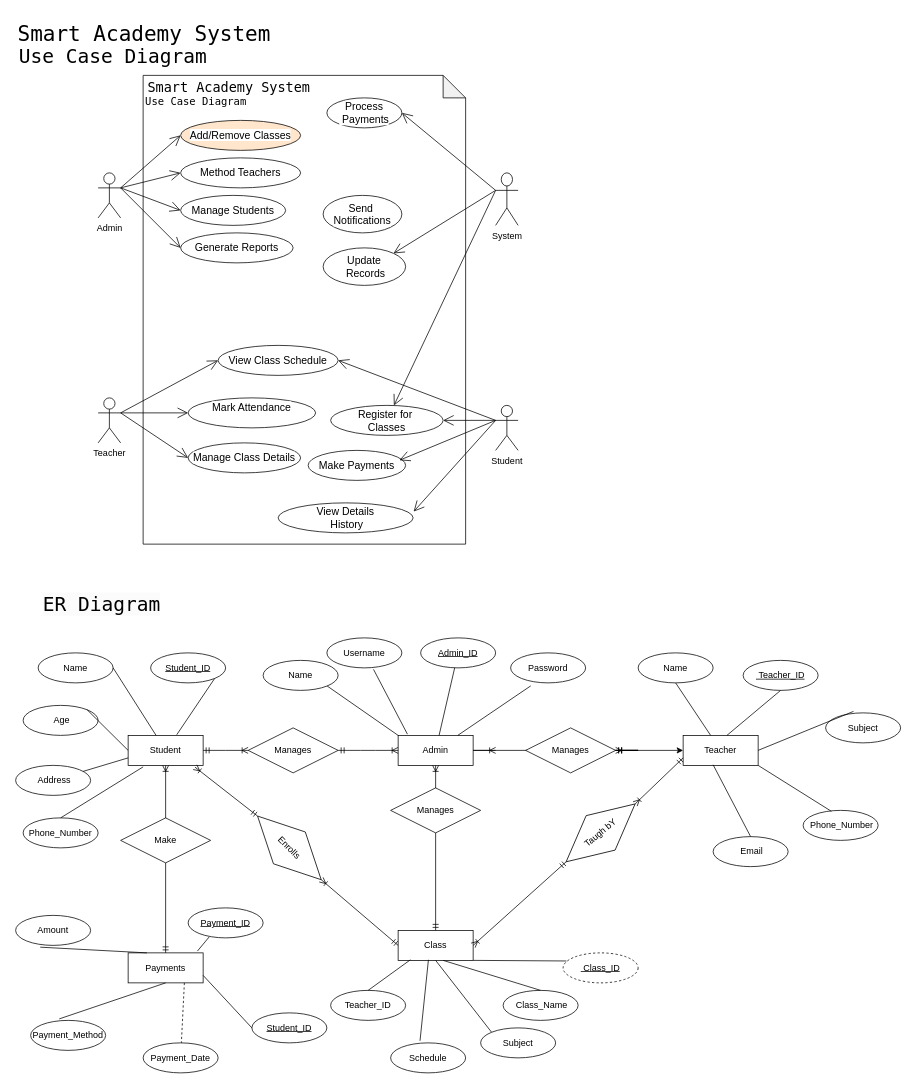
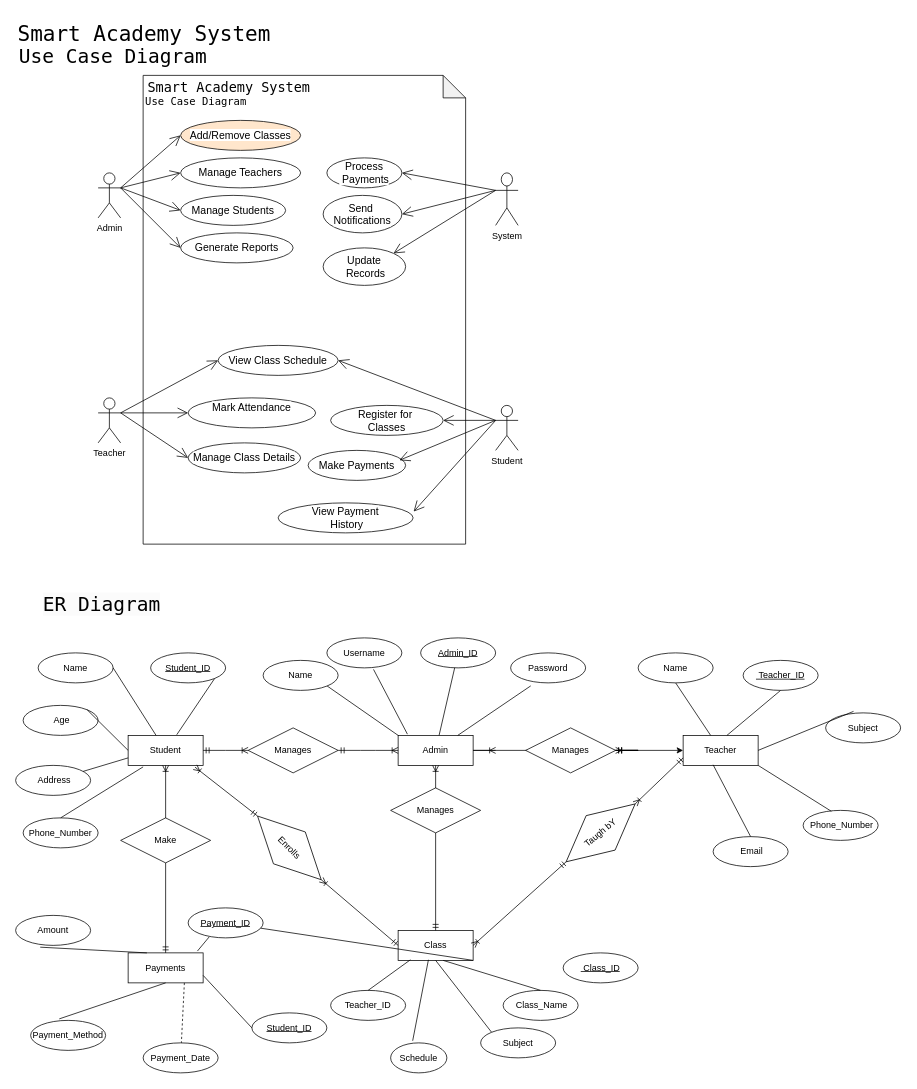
node "Process Payments": moved (364, 113) -> (364, 173)
node "Method Teachers": label "Method Teachers" -> "Manage Teachers"
edge "System" -> "Register for Classes": now "System" -> "Send Notifications"
node "View Details History": label "View Details History" -> "View Payment History"
edge "Class" -- "Class_ID": now "Class" -- "Payment_ID"
node "Class_ID": style dashed -> solid
node "Schedule": size 75x30 -> 56x30
